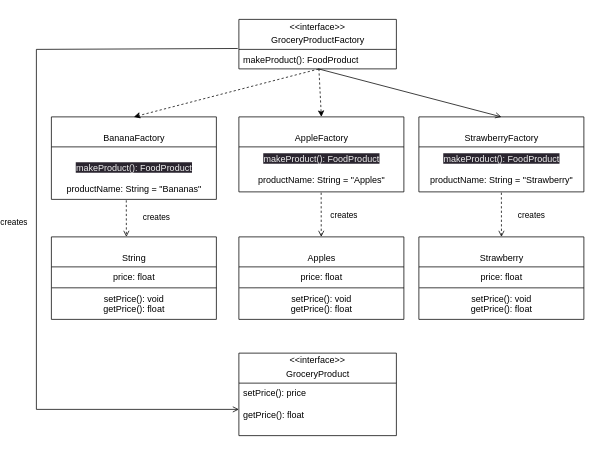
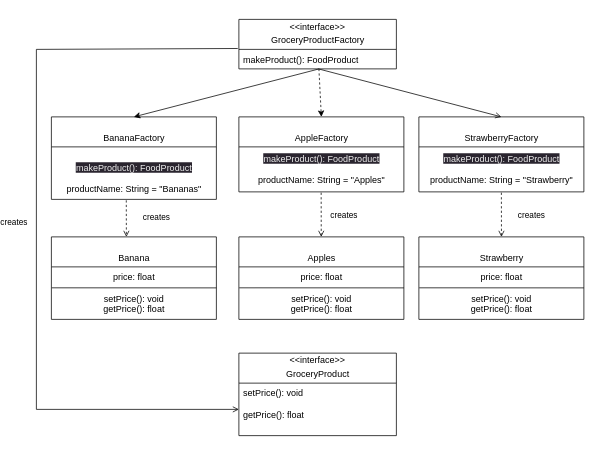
edge "makeProduct(): FoodProduct" -> "BananaFactory": style dashed -> solid
node "String": label "String" -> "Banana"
node "setPrice(): price getPrice(): float": label "setPrice(): price getPrice(): float" -> "setPrice(): void getPrice(): float"
